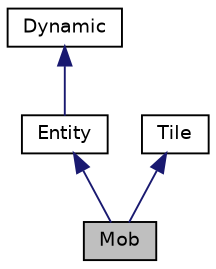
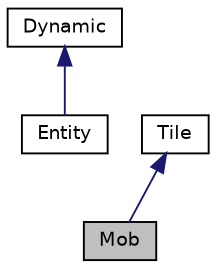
edge "Mob" -> "Entity": removed
